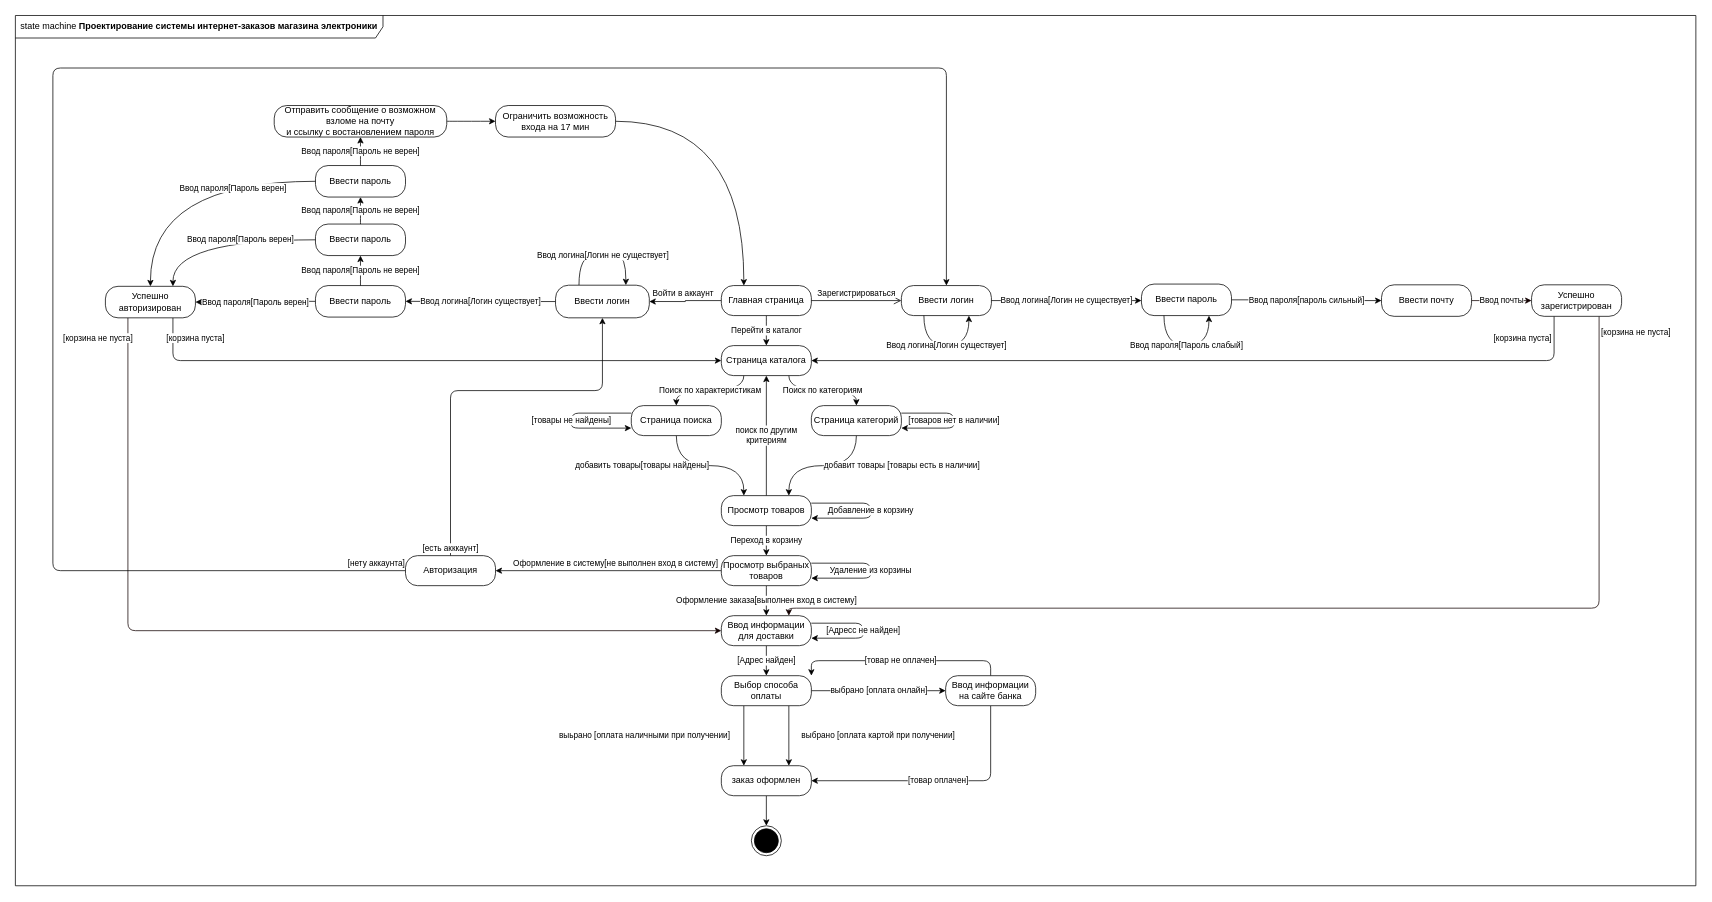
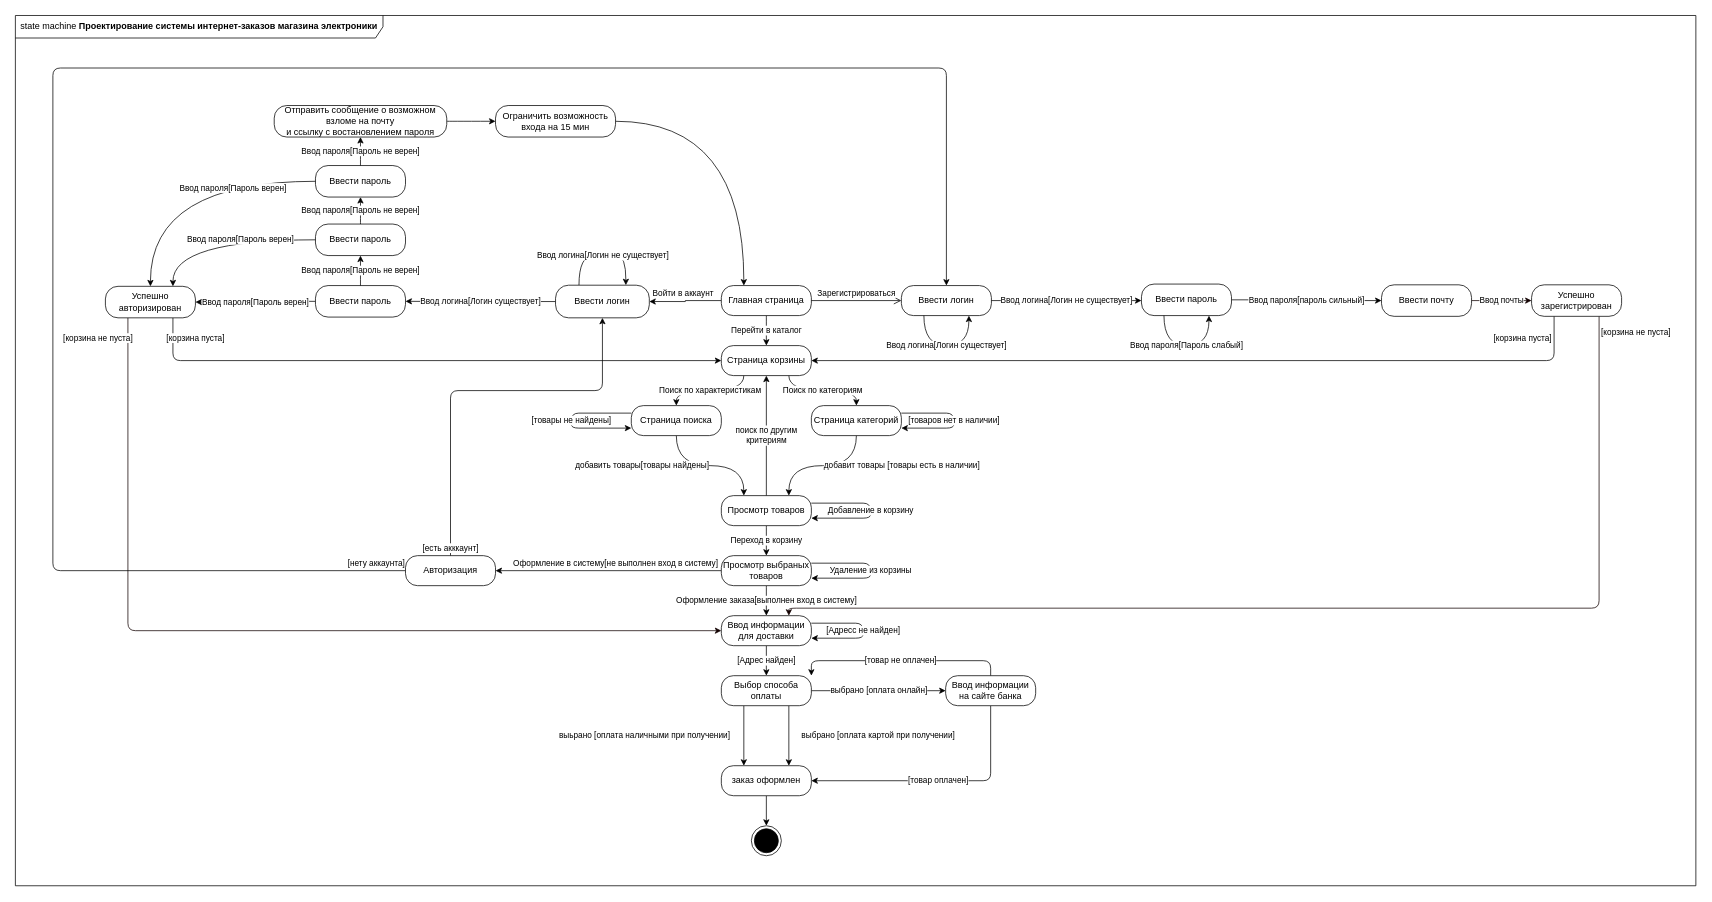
node "Ограничить возможность входа на 17 мин": label "Ограничить возможность входа на 17 мин" -> "Ограничить возможность входа на 15 мин"
node "Страница каталога": label "Страница каталога" -> "Страница корзины"
